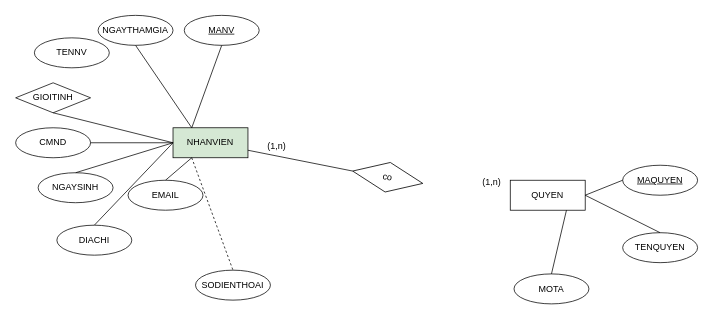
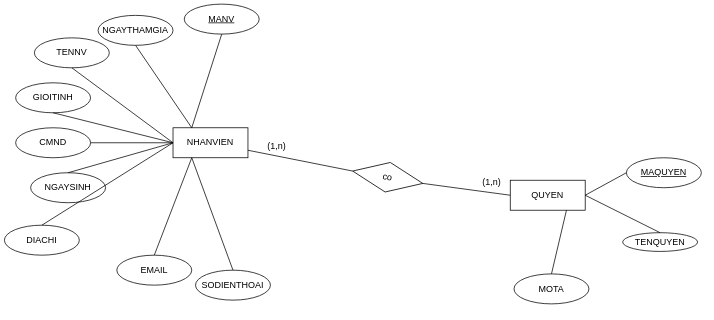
node "MANV": moved (222, 30) -> (222, 19)
node "GIOITINH": shape diamond -> ellipse
edge "TENNV" -- "NHANVIEN": added
node "NHANVIEN": fillcolor #d5e8d4 -> #ffffff
node "MAQUYEN": moved (660, 180) -> (664, 173)
node "NGAYSINH": moved (75, 188) -> (68, 188)
edge "co" -- "QUYEN": added
node "EMAIL": moved (165, 195) -> (154, 270)
edge "NHANVIEN" -- "SODIENTHOAI": style dashed -> solid
node "DIACHI": moved (94, 240) -> (42, 240)
node "TENQUYEN": size 75x30 -> 75x19
